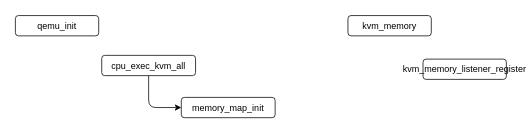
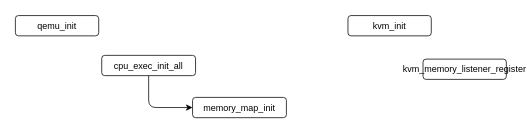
node "kvm_memory": label "kvm_memory" -> "kvm_init"
node "cpu_exec_kvm_all": label "cpu_exec_kvm_all" -> "cpu_exec_init_all"
node "memory_map_init": moved (228, 107) -> (239, 107)
